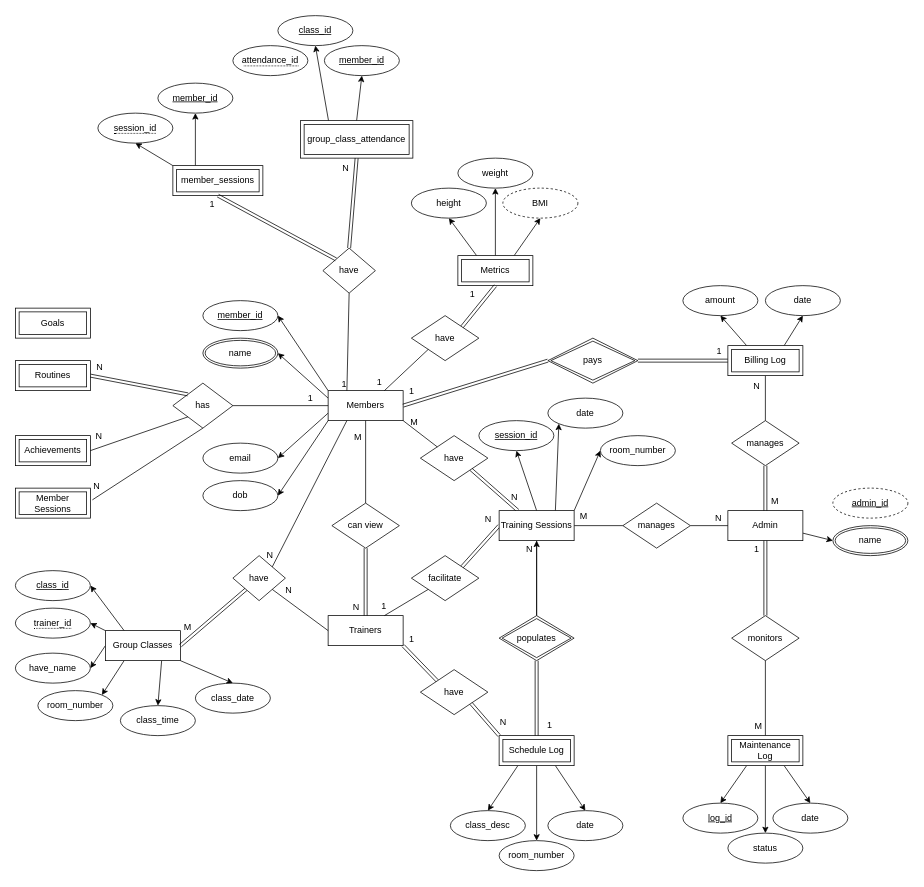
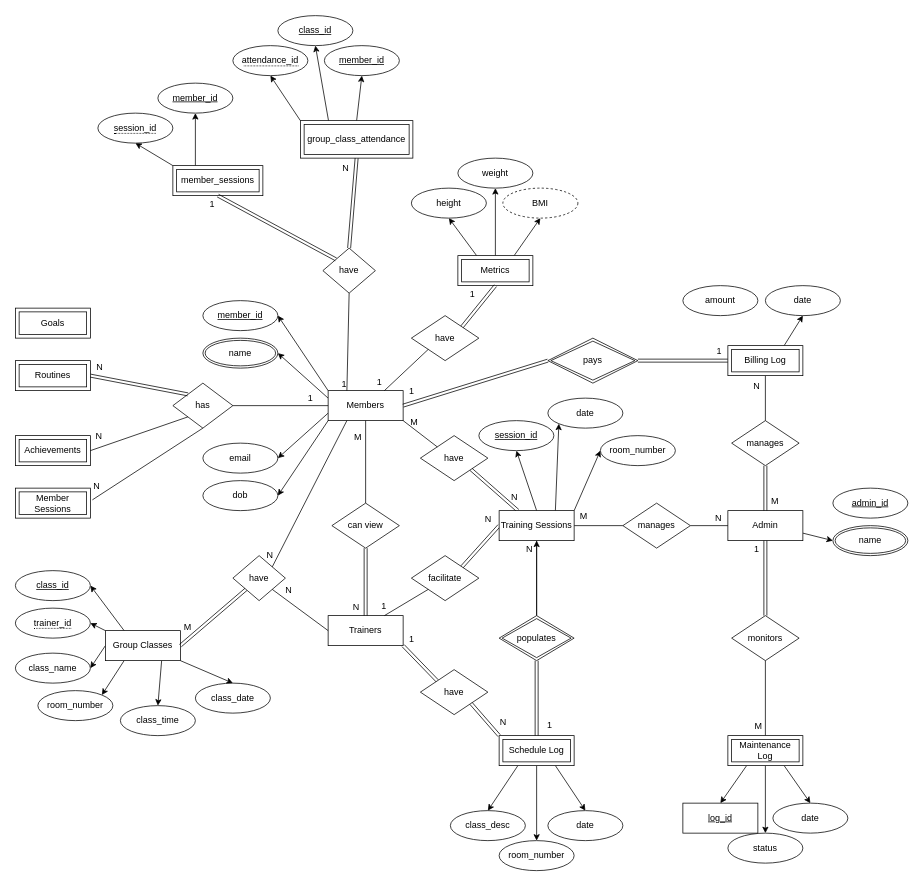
edge "group_class_attendance" -> "attendance_id": added
edge "Billing Log" -> "amount": removed
node "admin_id": style dashed -> solid
node "have_name": label "have_name" -> "class_name"
node "log_id": shape ellipse -> rectangle
